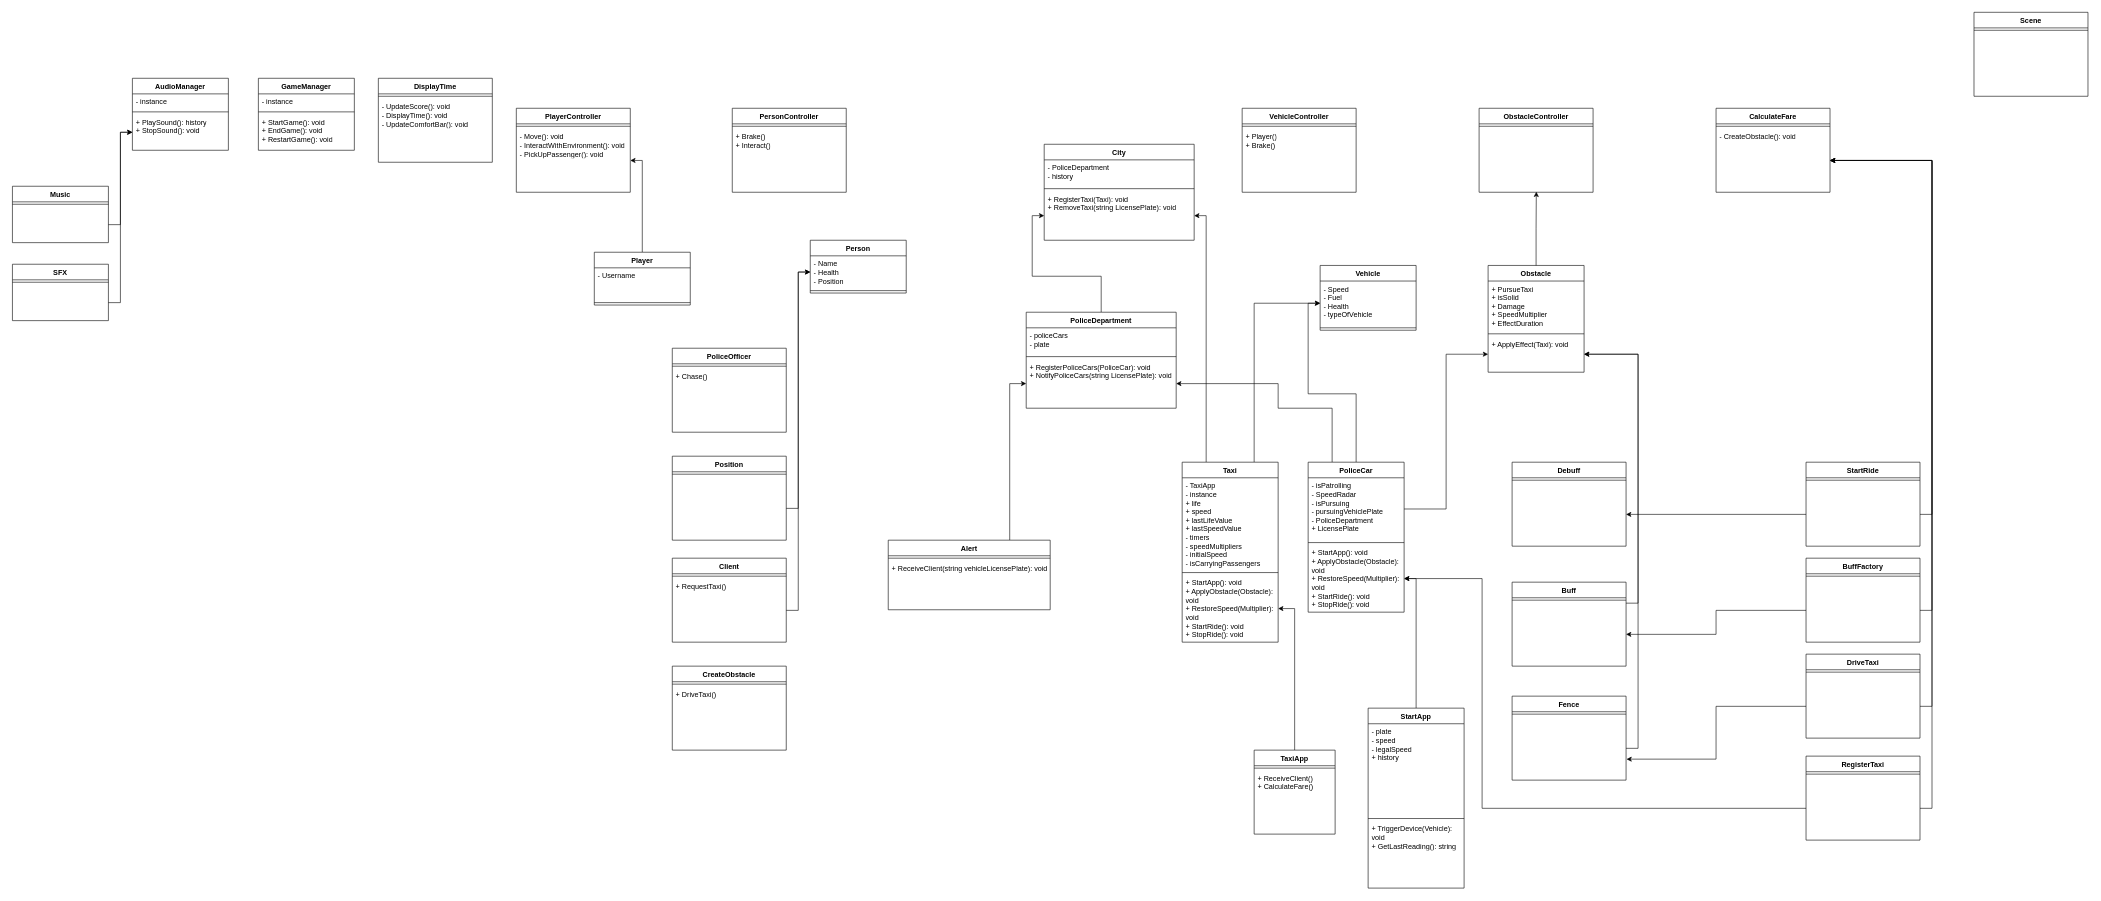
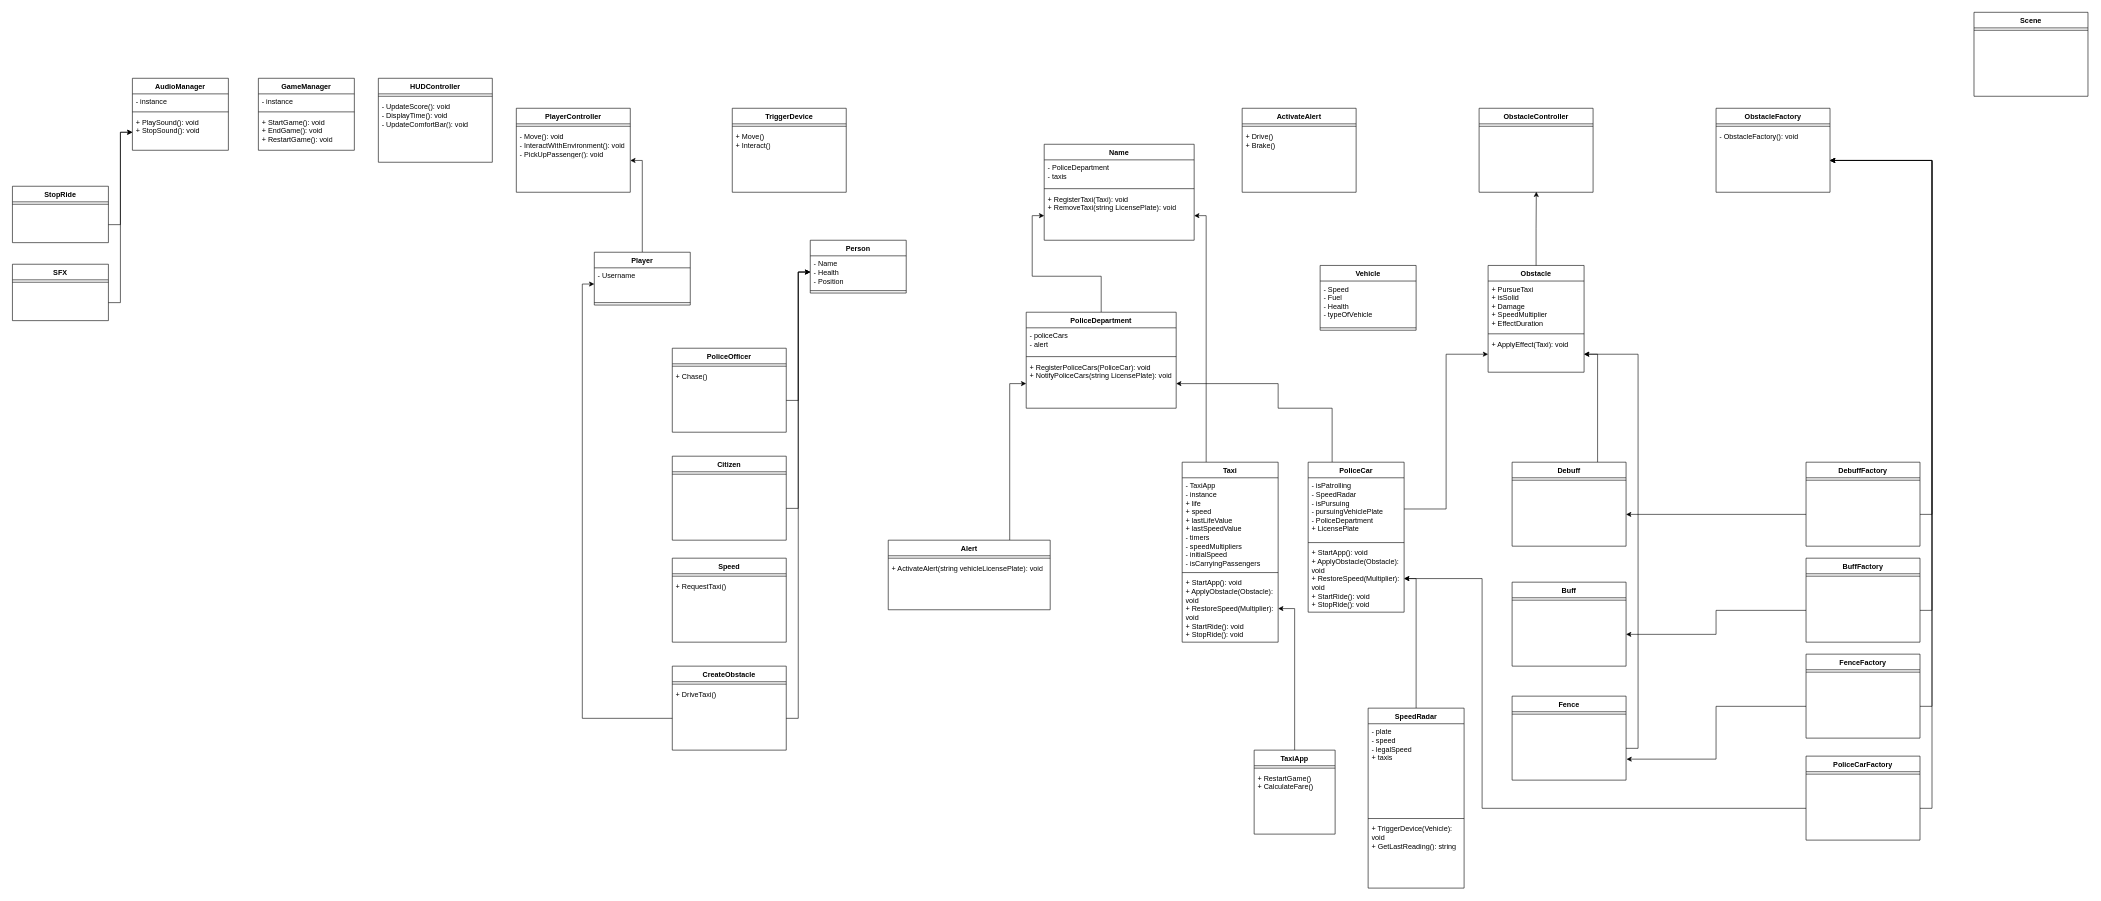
node "DisplayTime": label "DisplayTime" -> "HUDController"
node "PersonController": label "PersonController" -> "TriggerDevice"
node "VehicleController": label "VehicleController" -> "ActivateAlert"
node "CalculateFare": label "CalculateFare" -> "ObstacleFactory"
node "+ PlaySound(): history + StopSound(): void": label "+ PlaySound(): history + StopSound(): void" -> "+ PlaySound(): void + StopSound(): void"
node "- CreateObstacle(): void": label "- CreateObstacle(): void" -> "- ObstacleFactory(): void"
node "+ Brake() + Interact()": label "+ Brake() + Interact()" -> "+ Move() + Interact()"
node "+ Player() + Brake()": label "+ Player() + Brake()" -> "+ Drive() + Brake()"
node "City": label "City" -> "Name"
node "- PoliceDepartment - history": label "- PoliceDepartment - history" -> "- PoliceDepartment - taxis"
node "Music": label "Music" -> "StopRide"
edge "+ DriveTaxi()" -> "- Username": added
node "- policeCars - plate": label "- policeCars - plate" -> "- policeCars - alert"
edge "Taxi" -> "- Speed - Fuel - Health - typeOfVehicle": removed
edge "PoliceCar" -> "- Speed - Fuel - Health - typeOfVehicle": removed
edge "+ Chase()" -> "- Name - Health - Position": added
edge "Debuff" -> "+ ApplyEffect(Taxi): void": added
node "Position": label "Position" -> "Citizen"
node "StartRide": label "StartRide" -> "DebuffFactory"
node "Client": label "Client" -> "Speed"
node "+ ReceiveClient(string vehicleLicensePlate): void": label "+ ReceiveClient(string vehicleLicensePlate): void" -> "+ ActivateAlert(string vehicleLicensePlate): void"
edge "Buff" -> "+ ApplyEffect(Taxi): void": removed
edge "+ RequestTaxi()" -> "- Name - Health - Position": removed
node "DriveTaxi": label "DriveTaxi" -> "FenceFactory"
edge "+ DriveTaxi()" -> "- Name - Health - Position": added
node "StartApp": label "StartApp" -> "SpeedRadar"
node "- plate - speed - legalSpeed + history": label "- plate - speed - legalSpeed + history" -> "- plate - speed - legalSpeed + taxis"
node "RegisterTaxi": label "RegisterTaxi" -> "PoliceCarFactory"
node "+ ReceiveClient() + CalculateFare()": label "+ ReceiveClient() + CalculateFare()" -> "+ RestartGame() + CalculateFare()"
